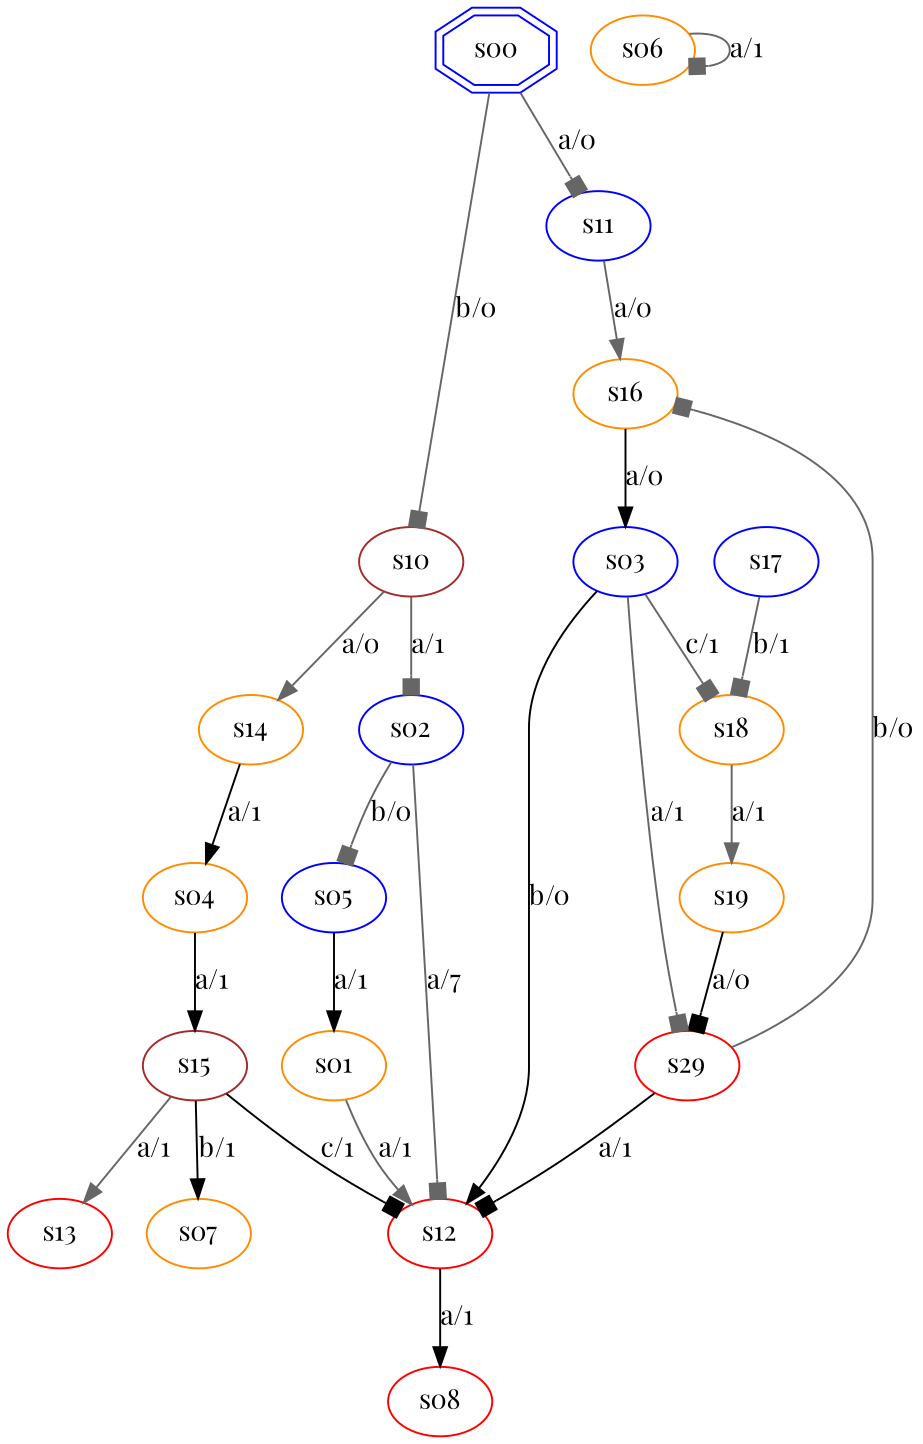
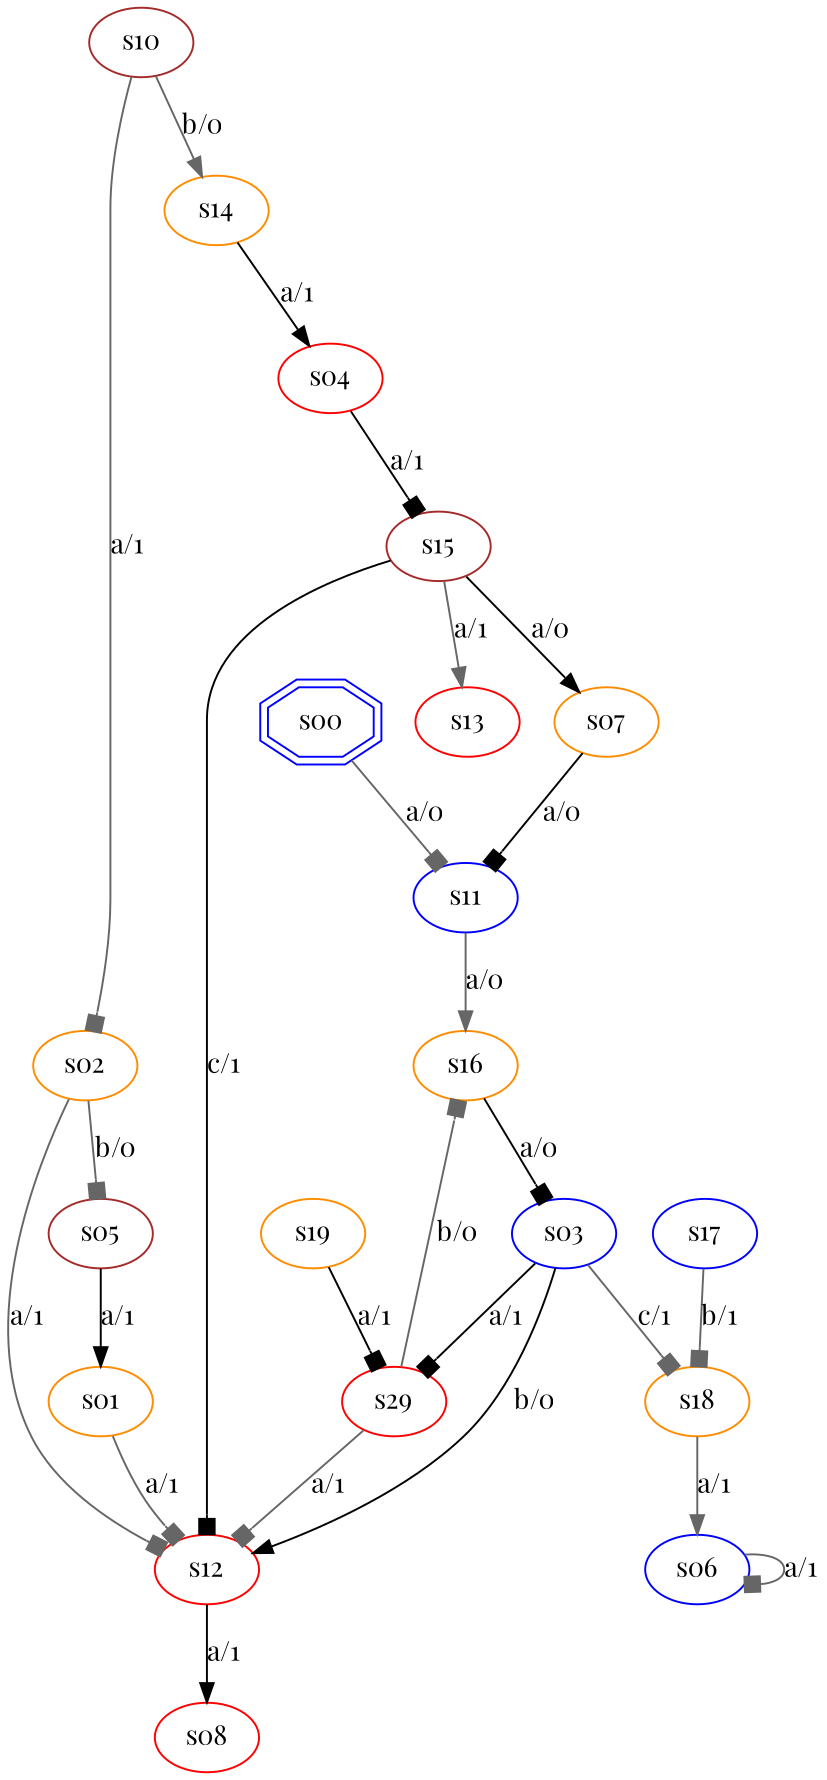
node "s06": color darkorange -> blue
edge "s00" -> "s10": removed, label "b/0"
edge "s16" -> "s03": arrowhead normal -> box
edge "s10" -> "s14": label "a/0" -> "b/0"
node "s02": color blue -> darkorange
edge "s07" -> "s11": added, label "a/0"
edge "s18" -> "s19": now "s18" -> "s06"
edge "s03" -> "s29": color gray40 -> black
node "s04": color darkorange -> red
node "s05": color blue -> brown
edge "s04" -> "s15": arrowhead normal -> box
edge "s02" -> "s12": label "a/7" -> "a/1"
edge "s19" -> "s29": label "a/0" -> "a/1"
edge "s01" -> "s12": arrowhead normal -> box
edge "s15" -> "s07": label "b/1" -> "a/0"
edge "s29" -> "s12": color black -> gray40
